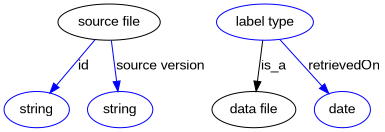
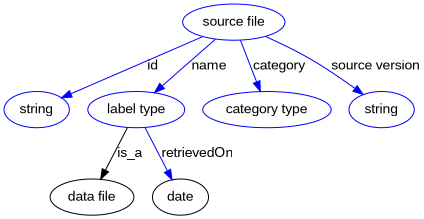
node "source file": color black -> blue
edge "source file" -> "label type": added, label "name"
node "category type": added
node "date": color blue -> black
